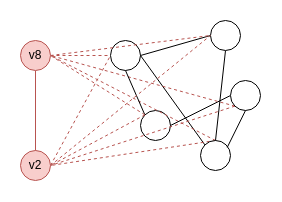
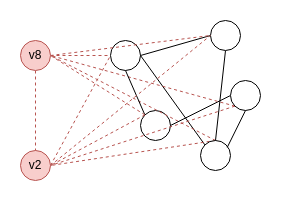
edge "v8" -- "v2": style solid -> dashed
